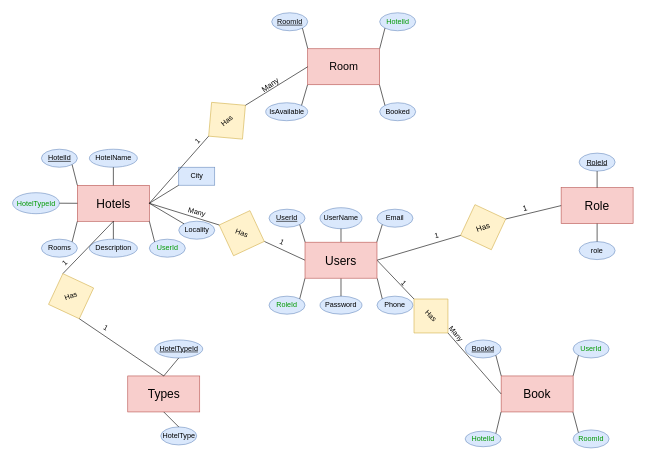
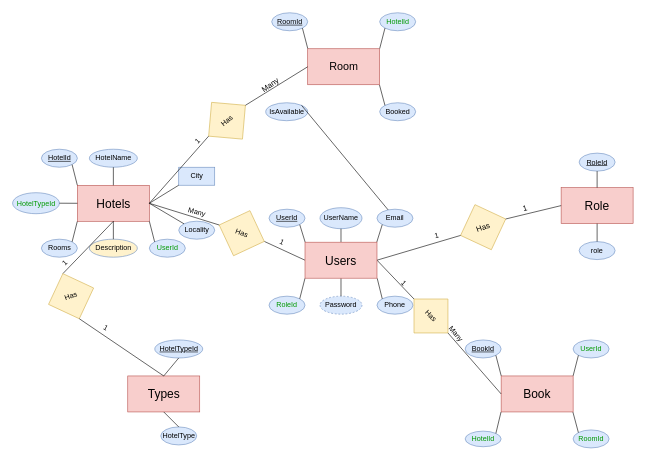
edge "Room" -- "IsAvailable": now "Email" -- "IsAvailable"
node "Description": fillcolor #dae8fc -> #fff2cc
node "Password": style solid -> dashed
